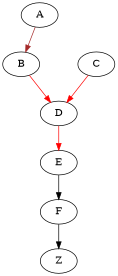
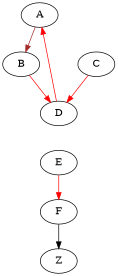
edge "D" -> "E": now "D" -> "A"
edge "E" -> "F": color black -> red
